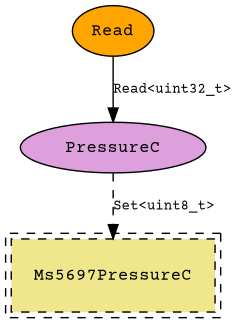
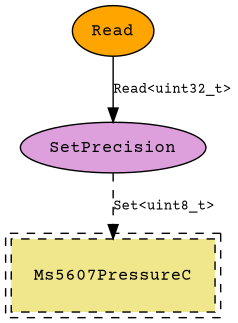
node "PressureC": label "PressureC" -> "SetPrecision"
node "Ms5697PressureC": label "Ms5697PressureC" -> "Ms5607PressureC"
